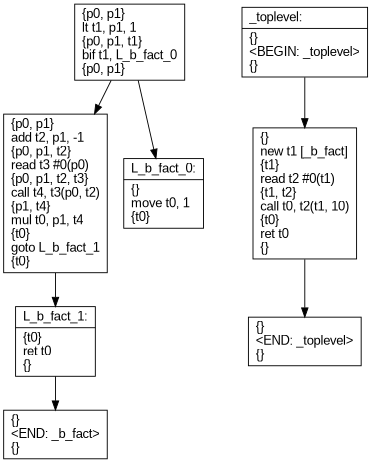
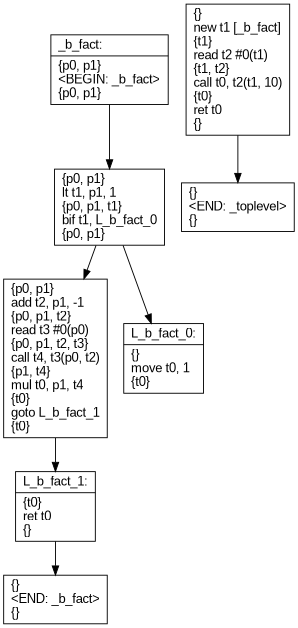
node "_toplevel:": removed
node "_b_fact:": added
